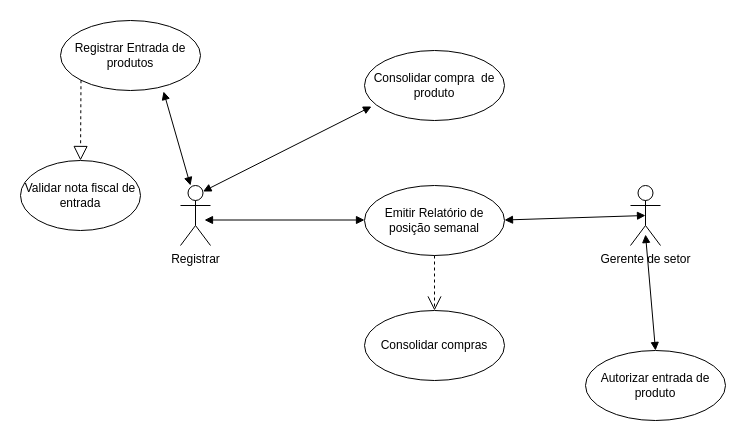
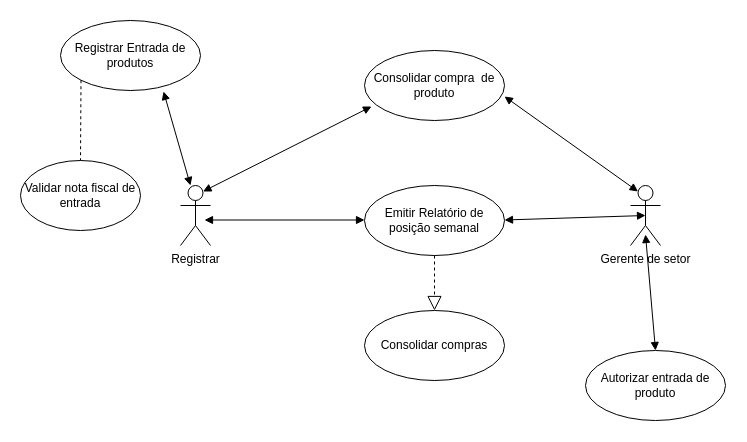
edge "Consolidar compra de produto" -- "Gerente de setor": added
edge "Registrar Entrada de produtos" -> "Validar nota fiscal de entrada": arrowhead block -> none
edge "Emitir Relatório de posição semanal" -> "Consolidar compras": arrowhead open -> block
